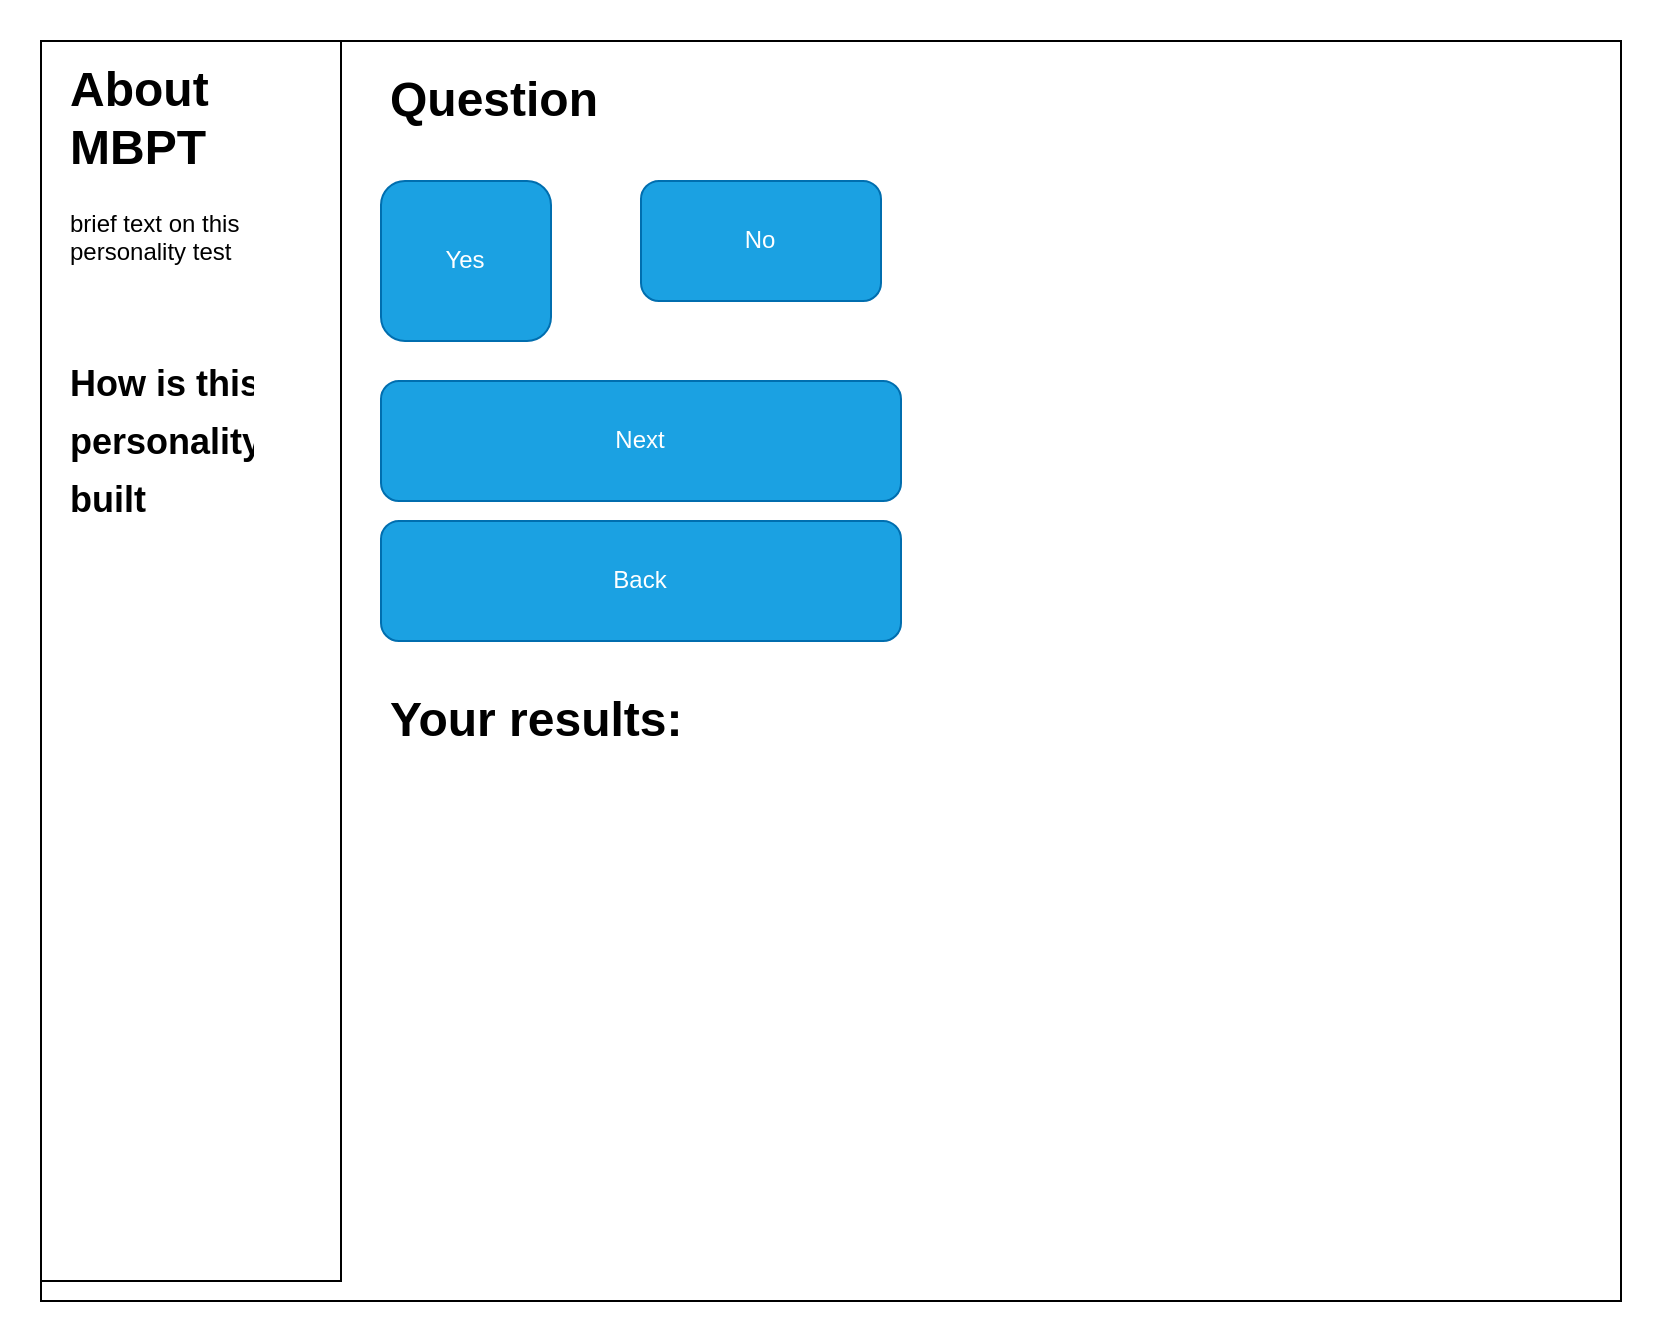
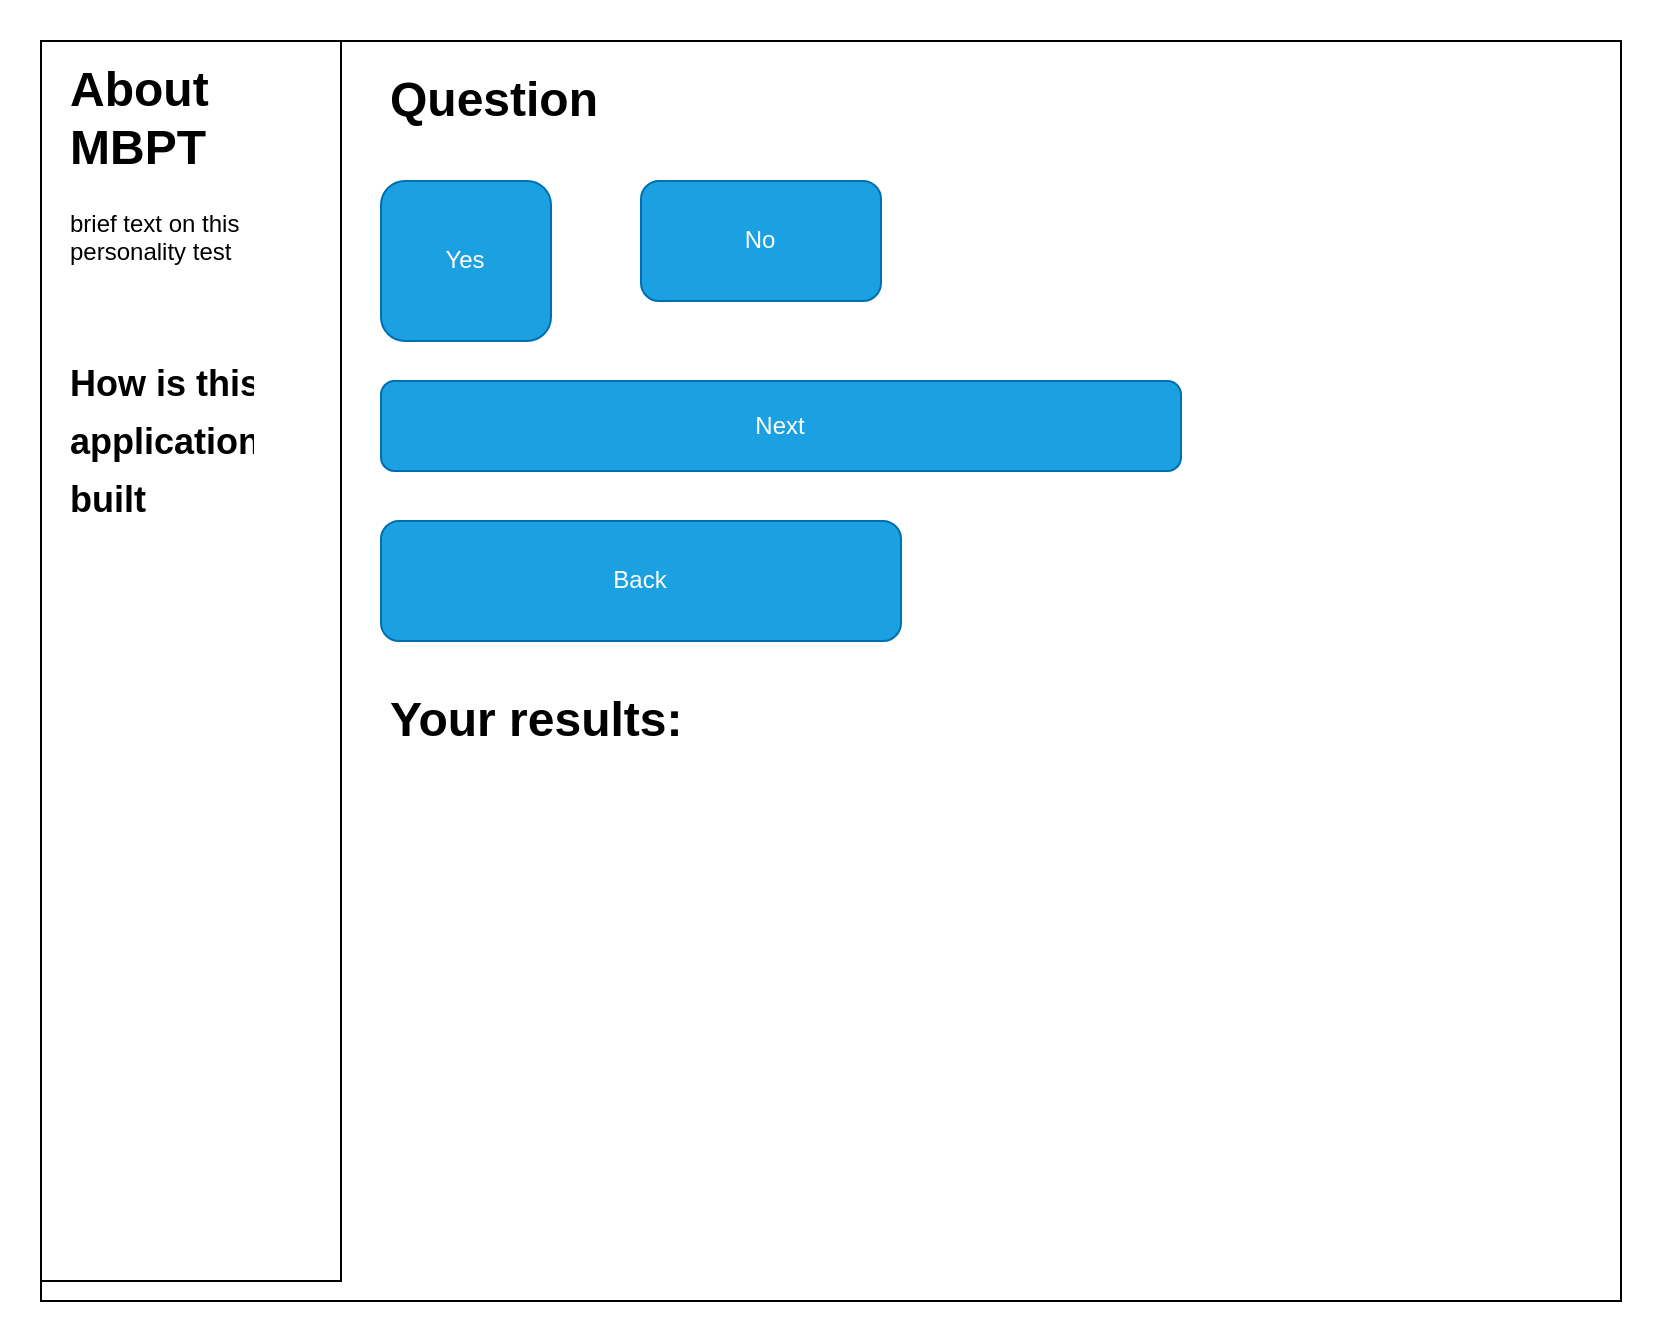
node "How is this personality built": label "How is this personality built" -> "How is this application built"
node "Next": size 520x120 -> 800x90
